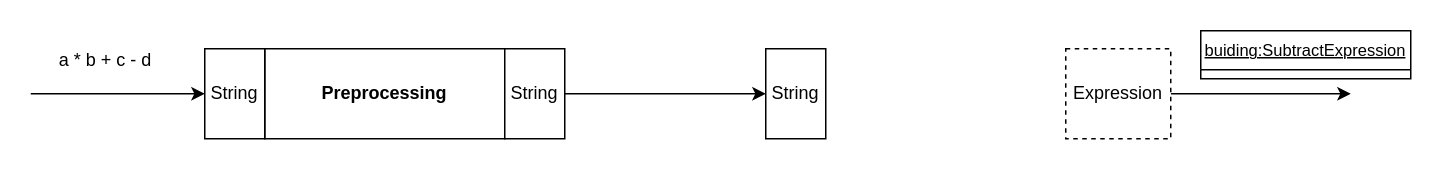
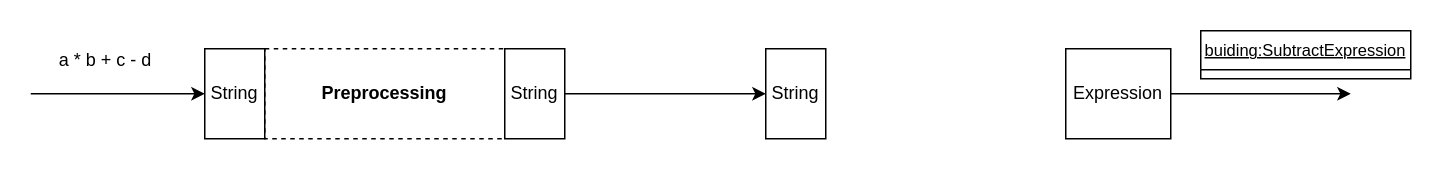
node "Preprocessing": style solid -> dashed
node "Expression": style dashed -> solid
